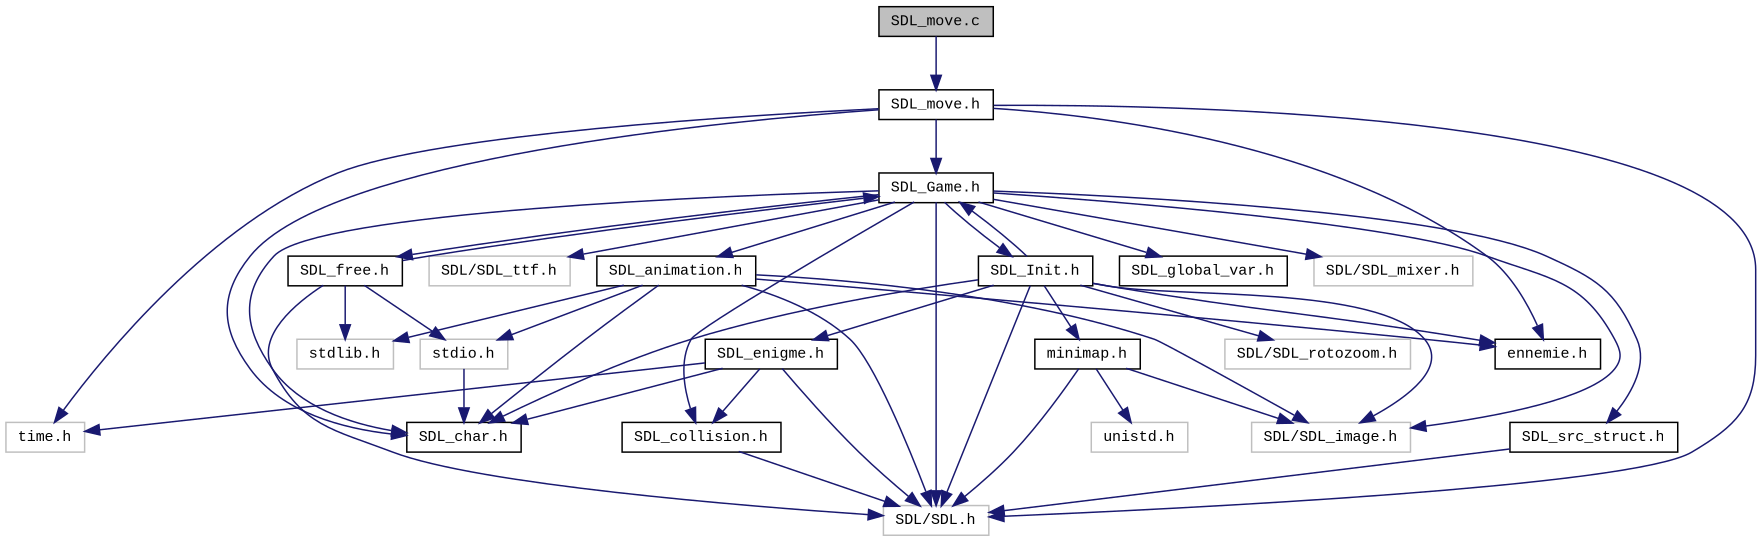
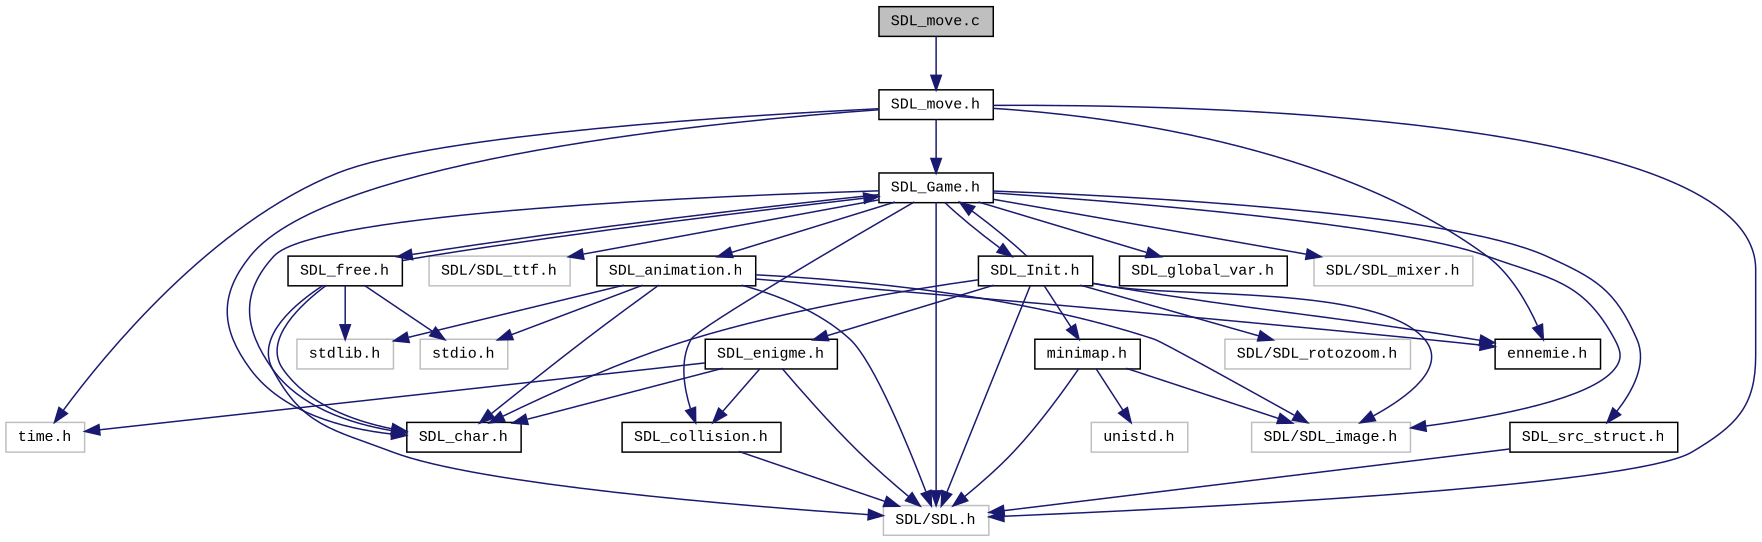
edge "stdio.h" -> "SDL_char.h": now "SDL_free.h" -> "SDL_char.h"
